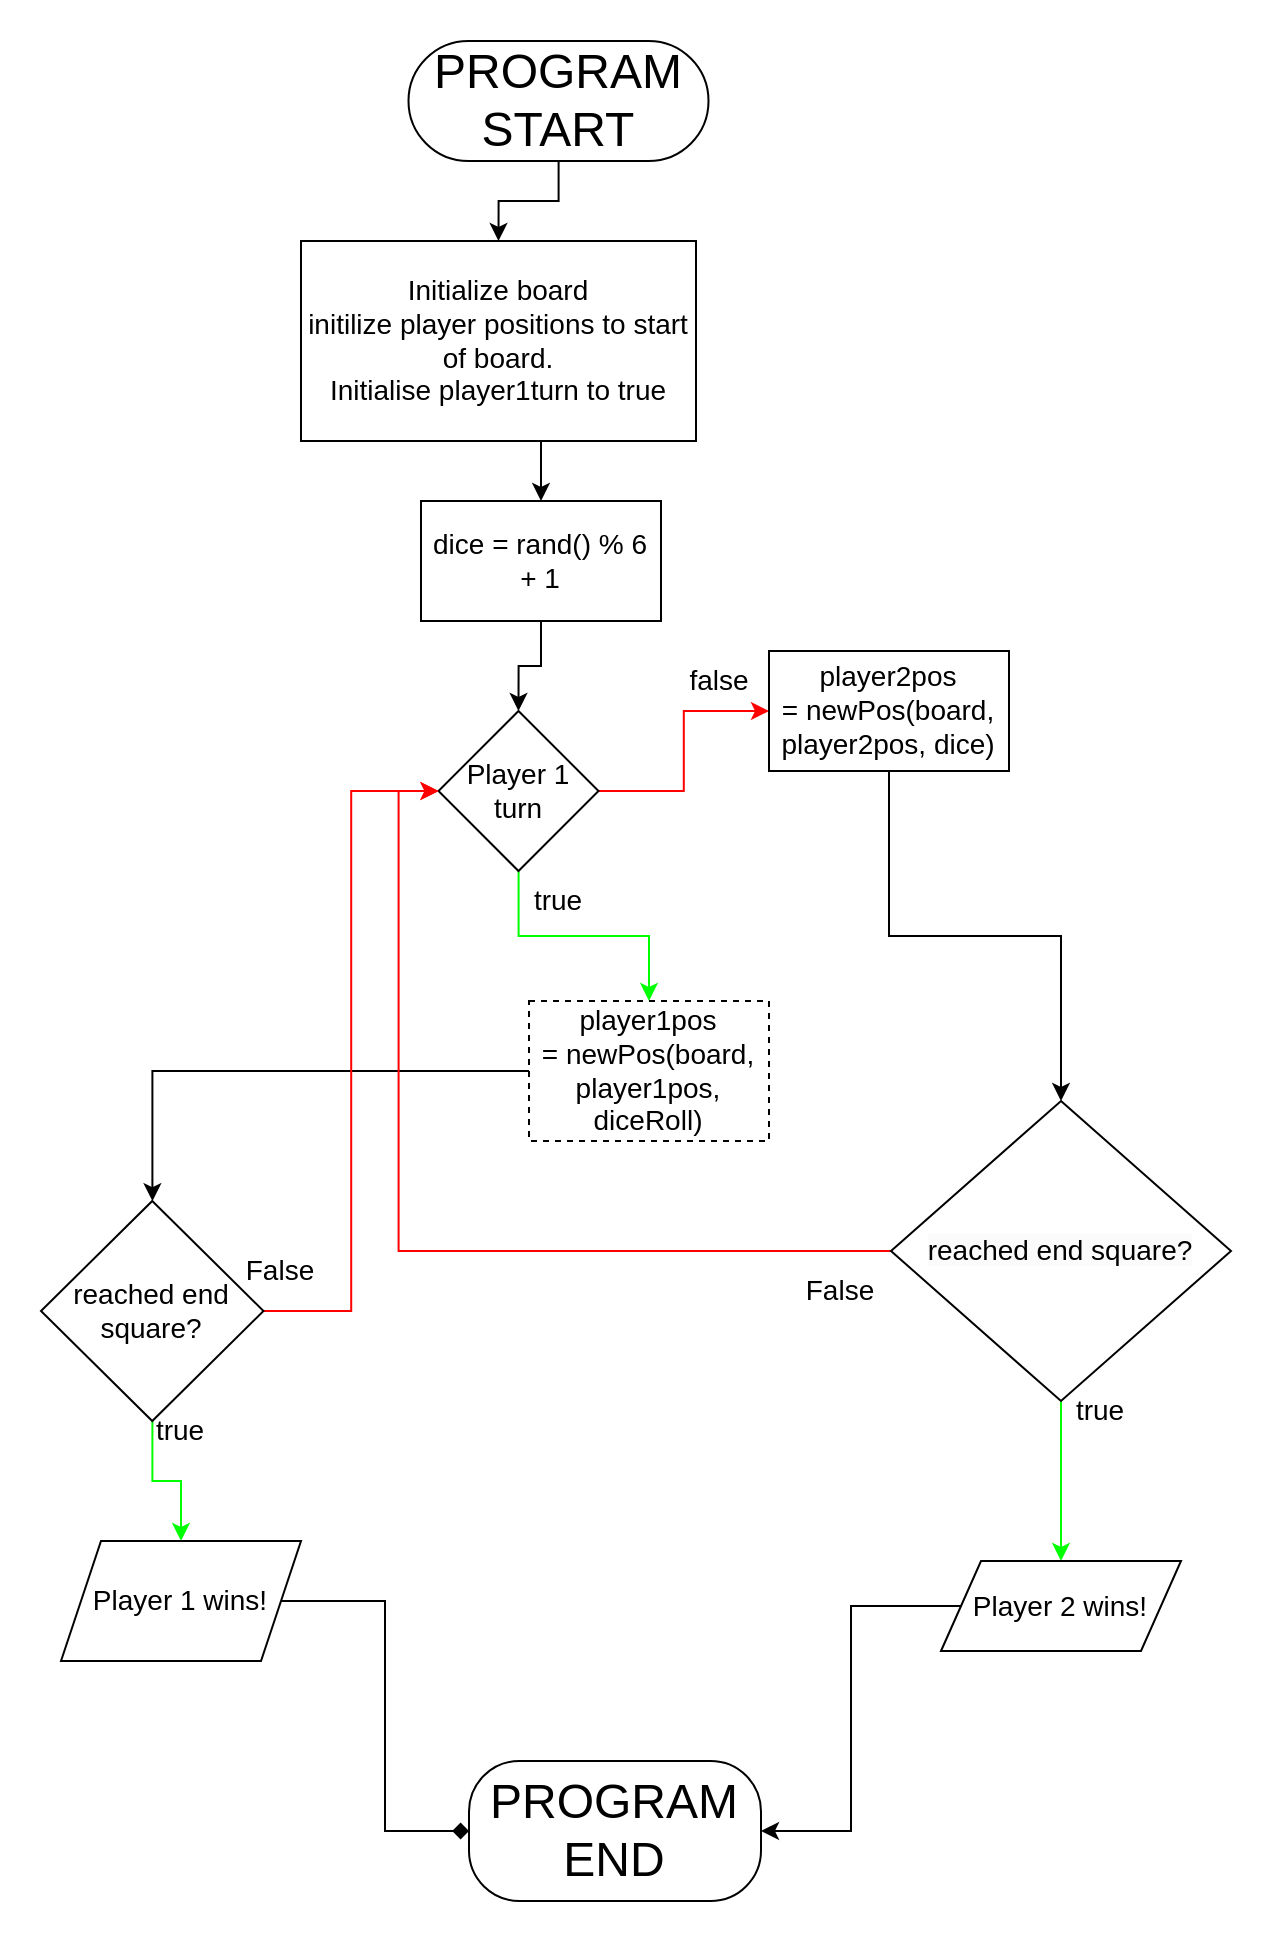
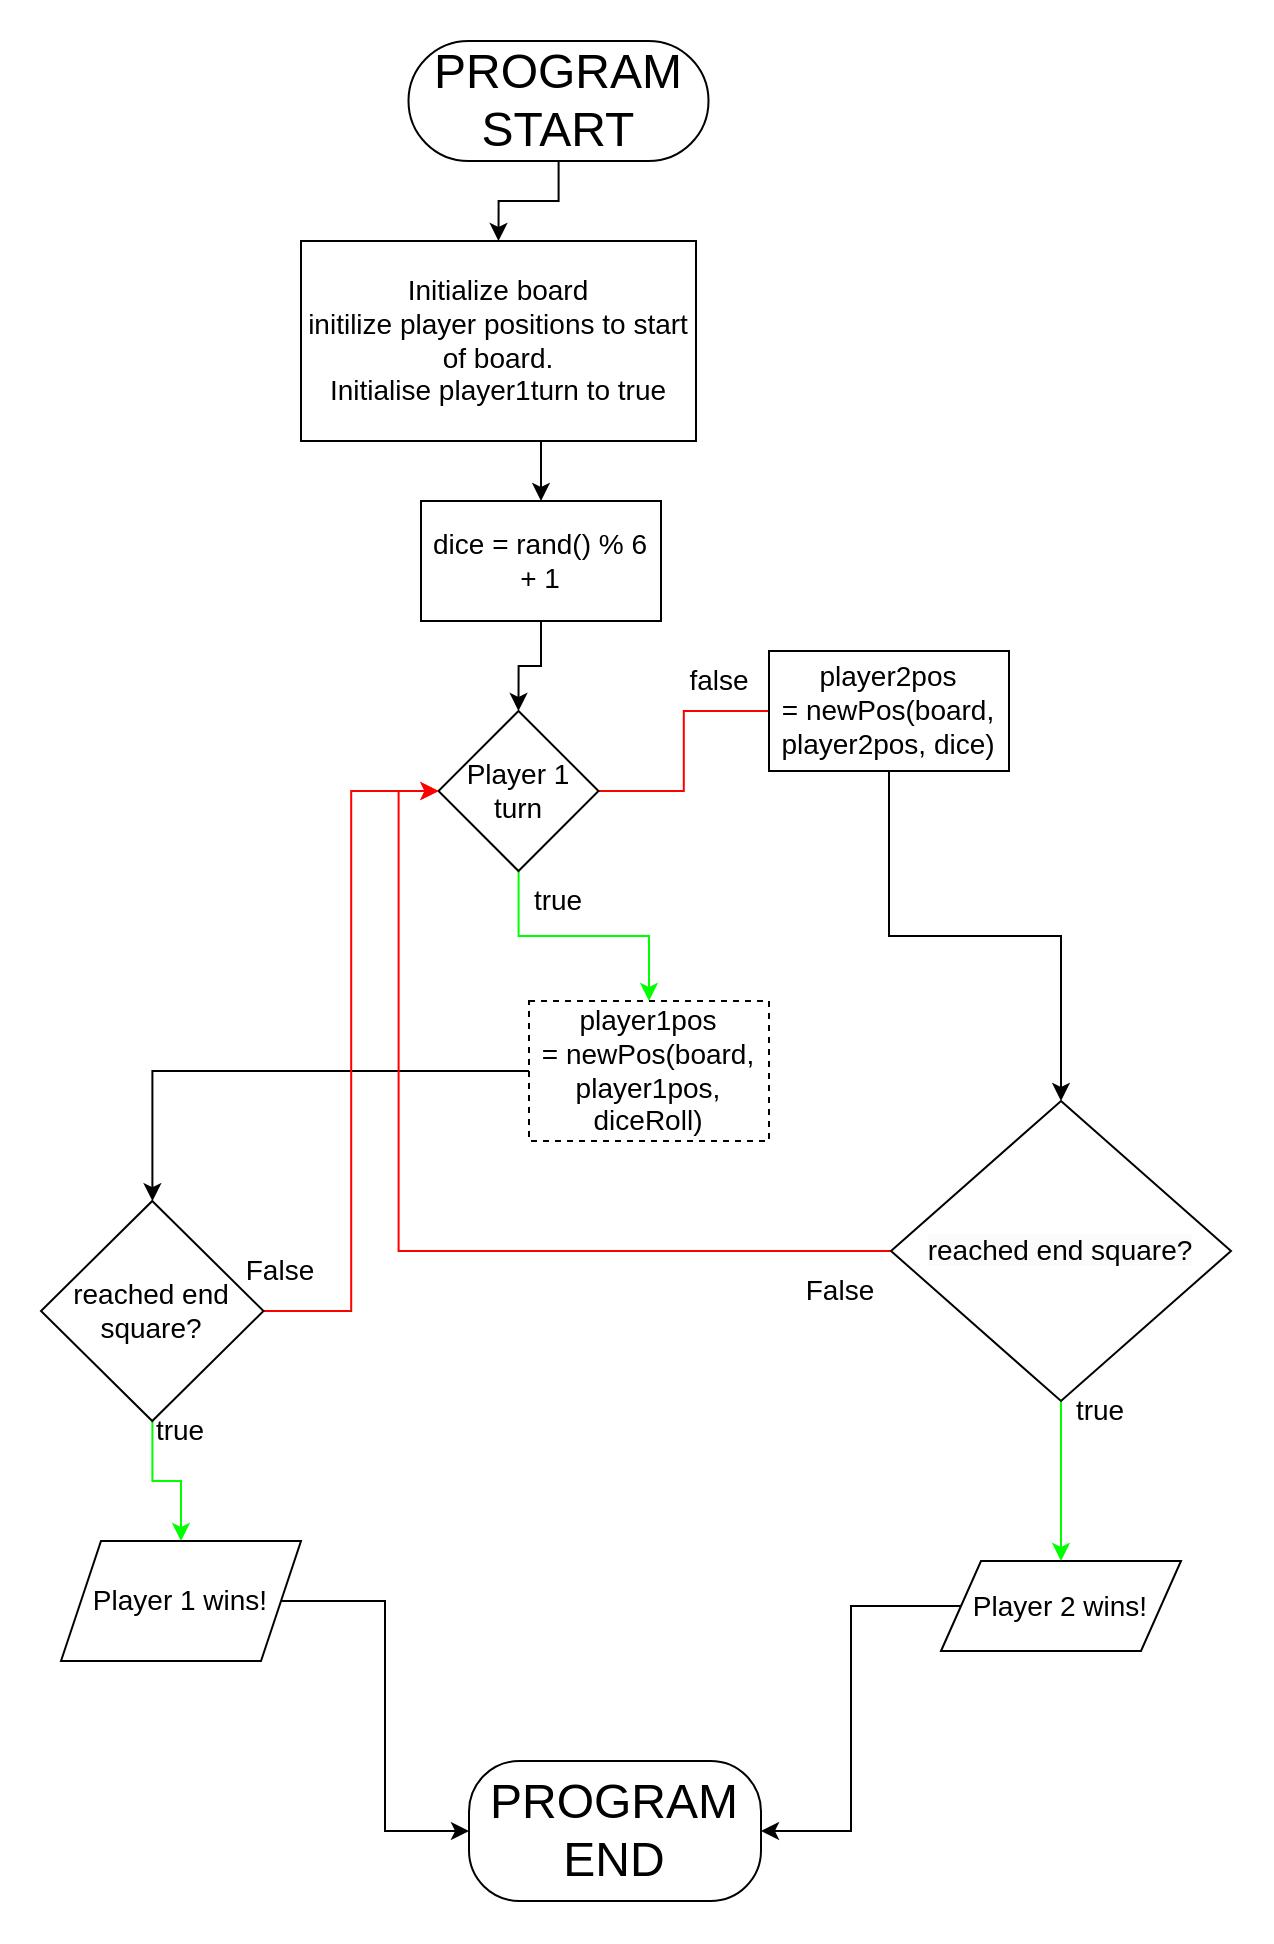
edge "Player 1 turn" -> "player2pos = newPos(board, player2pos, dice)": arrowhead classic -> none
edge "Player 1 wins!" -> "PROGRAM END": arrowhead diamond -> classic
